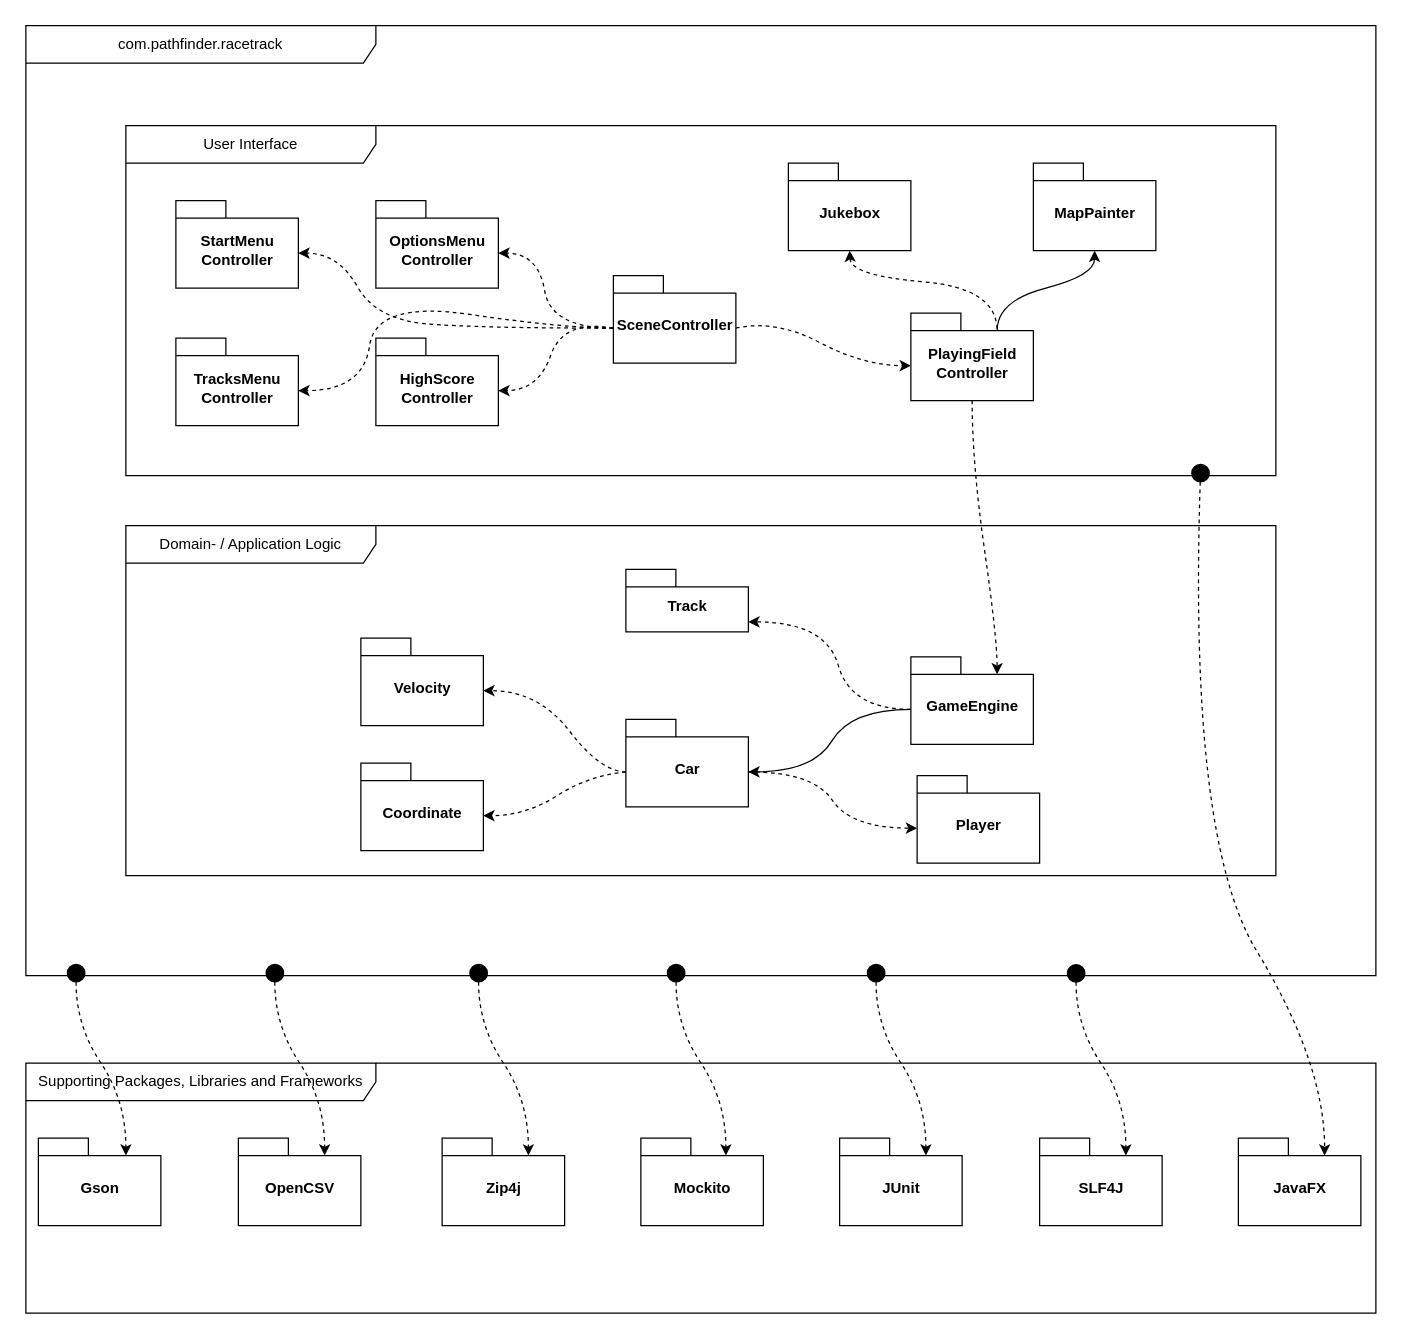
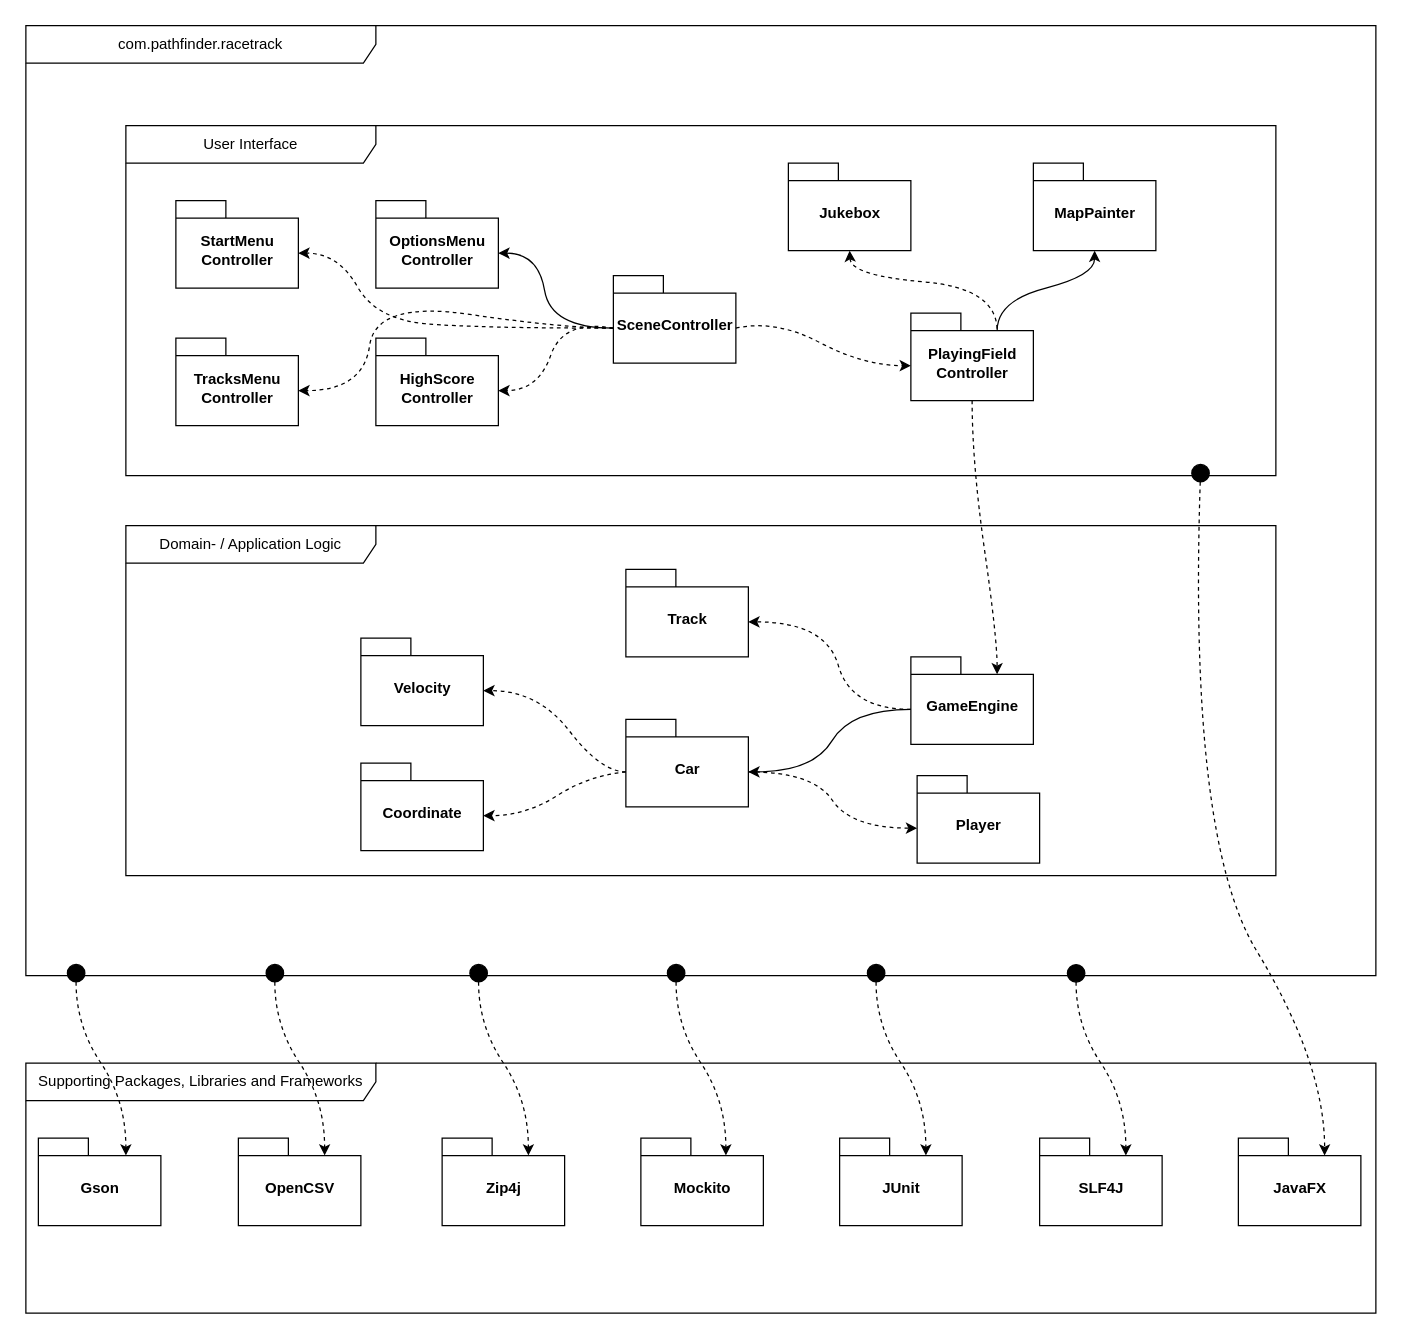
edge "SceneController" -> "OptionsMenu Controller": style dashed -> solid
node "Track": size 123x63 -> 123x88
